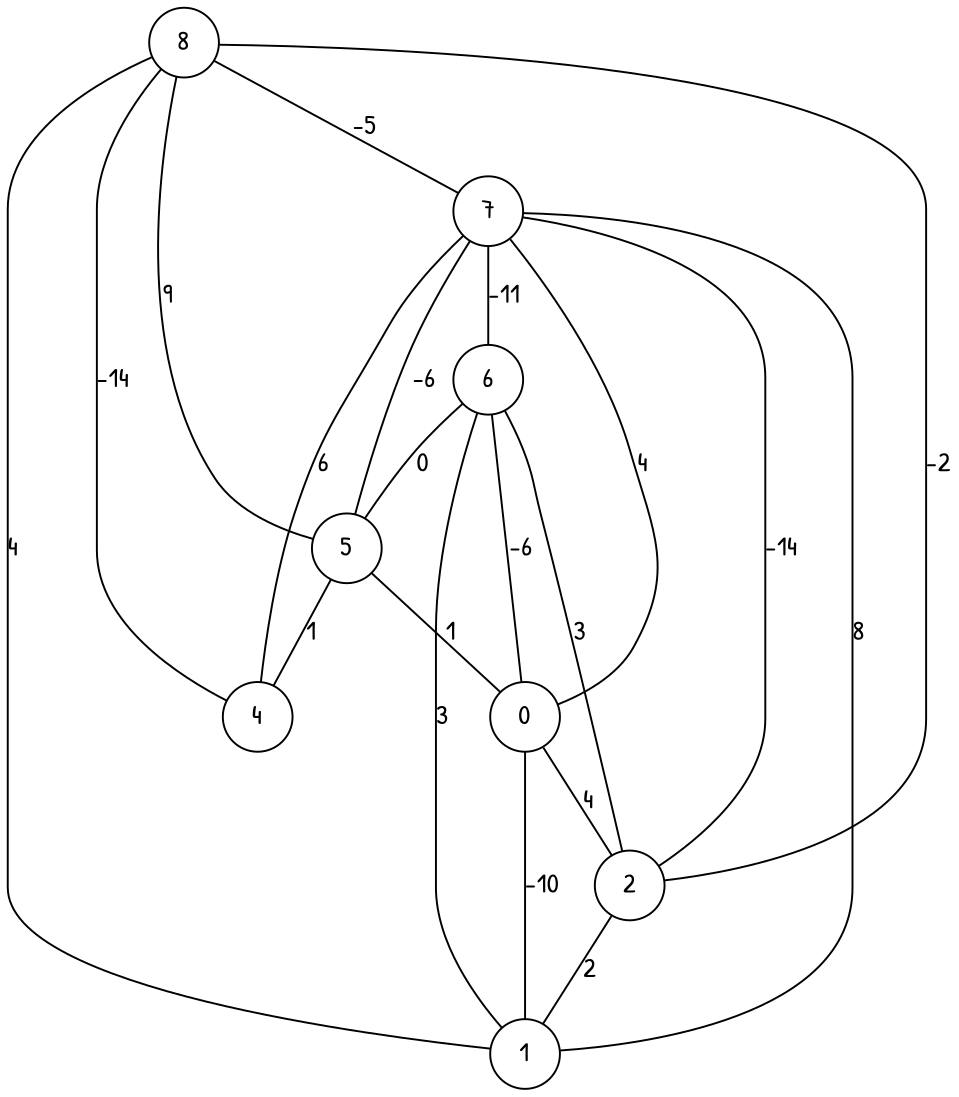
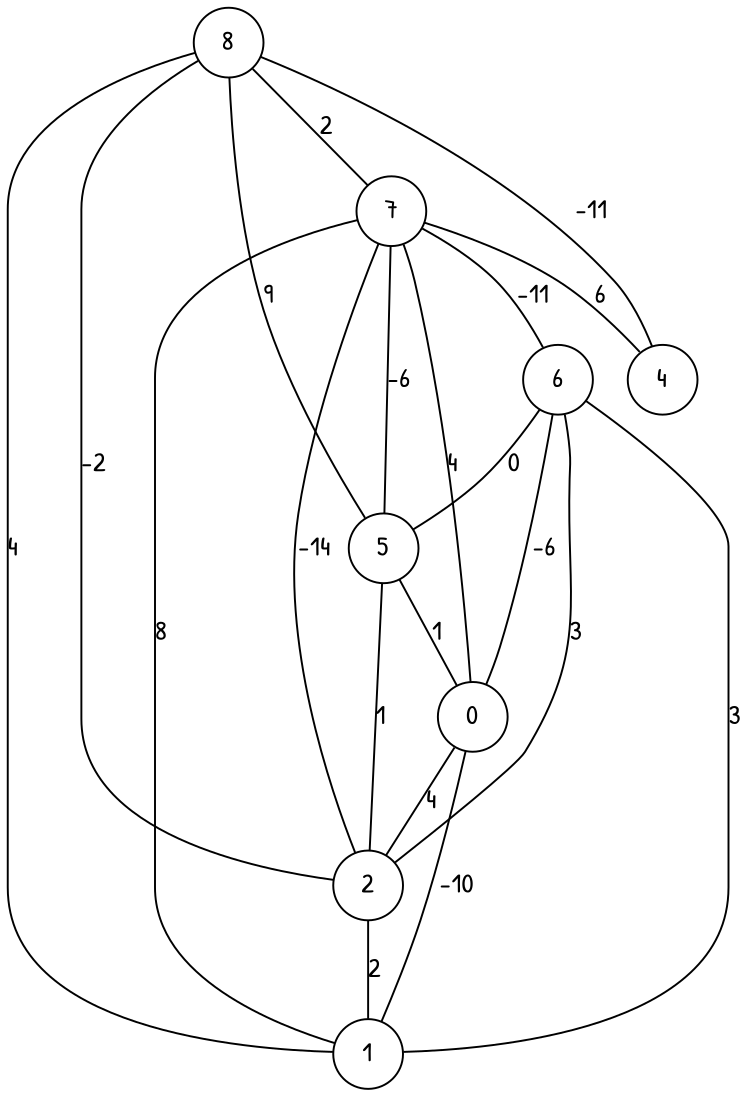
edge "8" -- "7": label "-5" -> "2"
edge "8" -- "4": label "-14" -> "-11"
edge "5" -- "4": now "5" -- "2"
